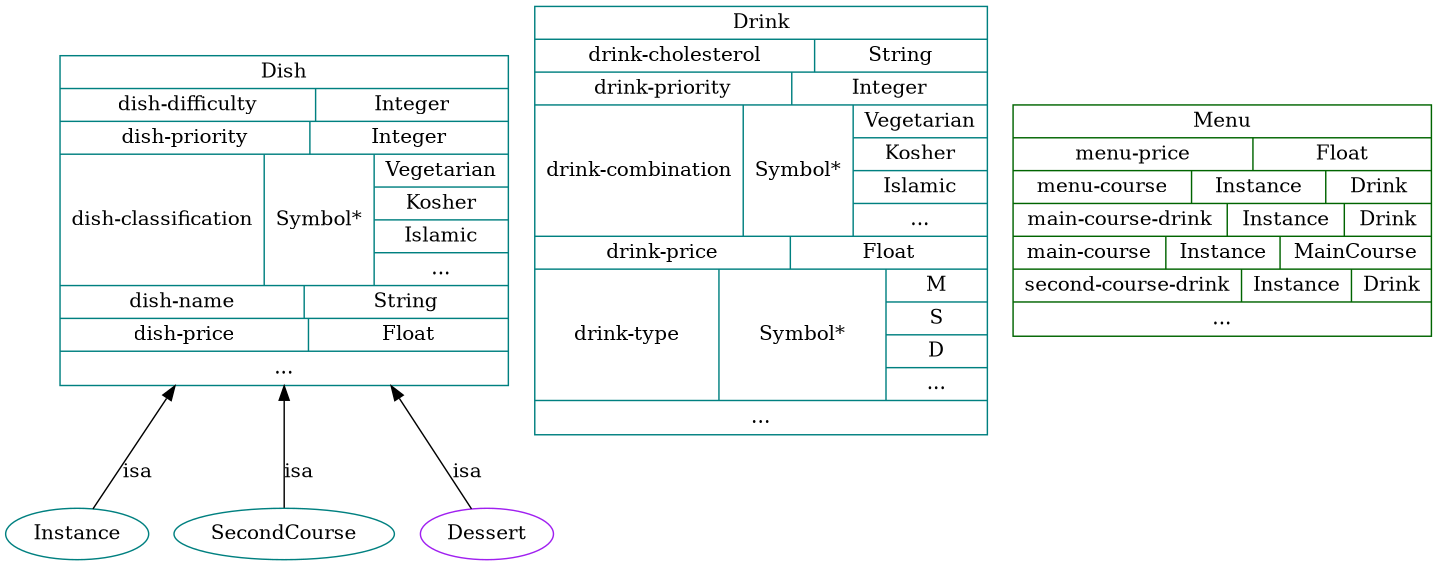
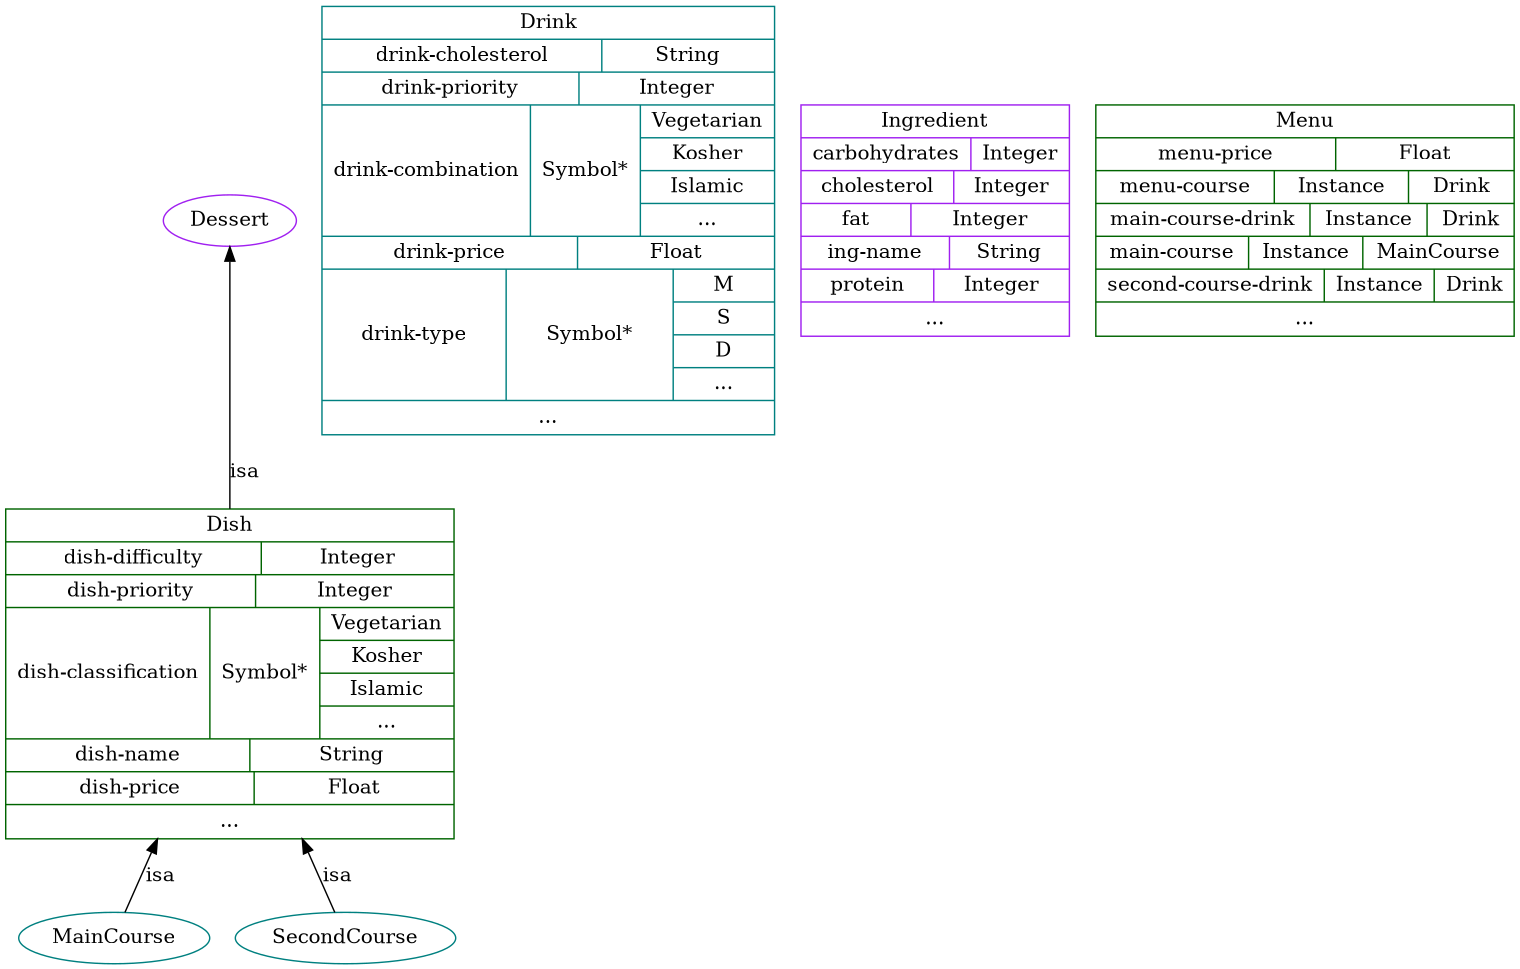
node "Dish": color teal -> darkgreen
node "Ingredient": added
edge "Dessert" -> "Dish": reversed
node "Instance": label "Instance" -> "MainCourse"
